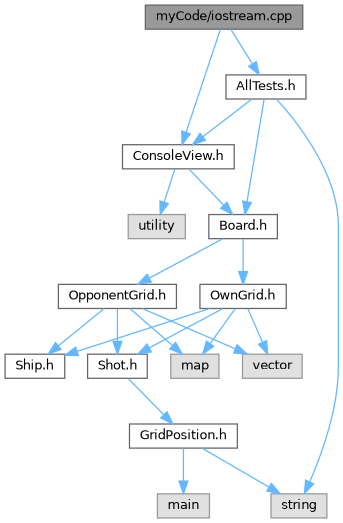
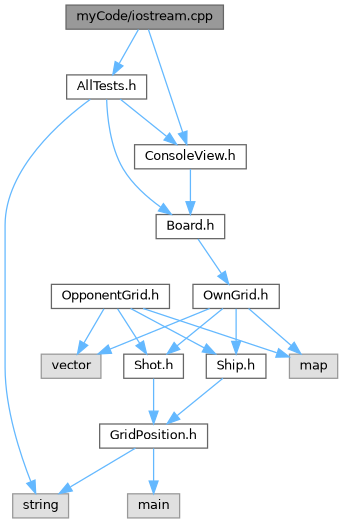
node "utility": removed
edge "Board.h" -> "OpponentGrid.h": removed
edge "Ship.h" -> "GridPosition.h": added
